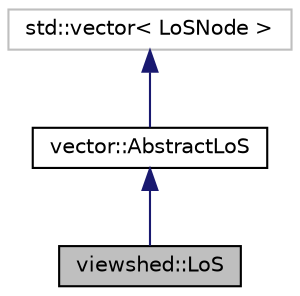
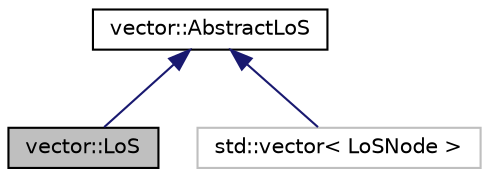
edge "vector::AbstractLoS" -> "std::vector< LoSNode >": reversed
node "viewshed::LoS": label "viewshed::LoS" -> "vector::LoS"
